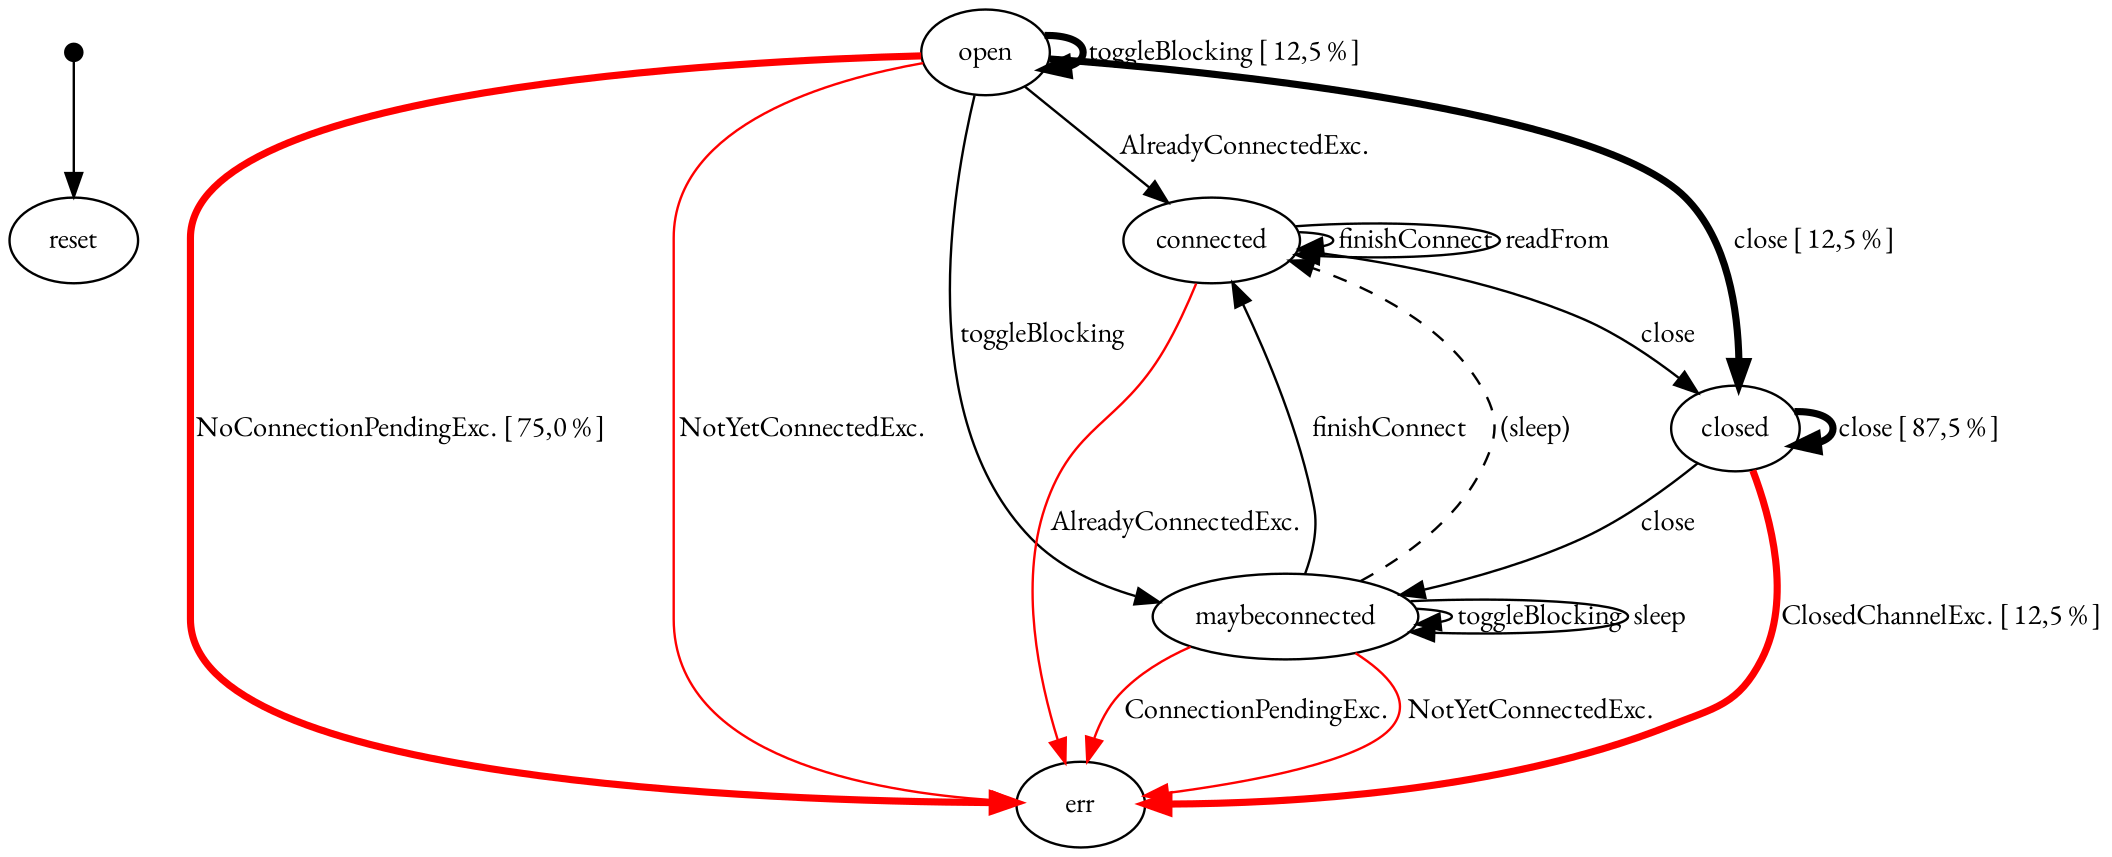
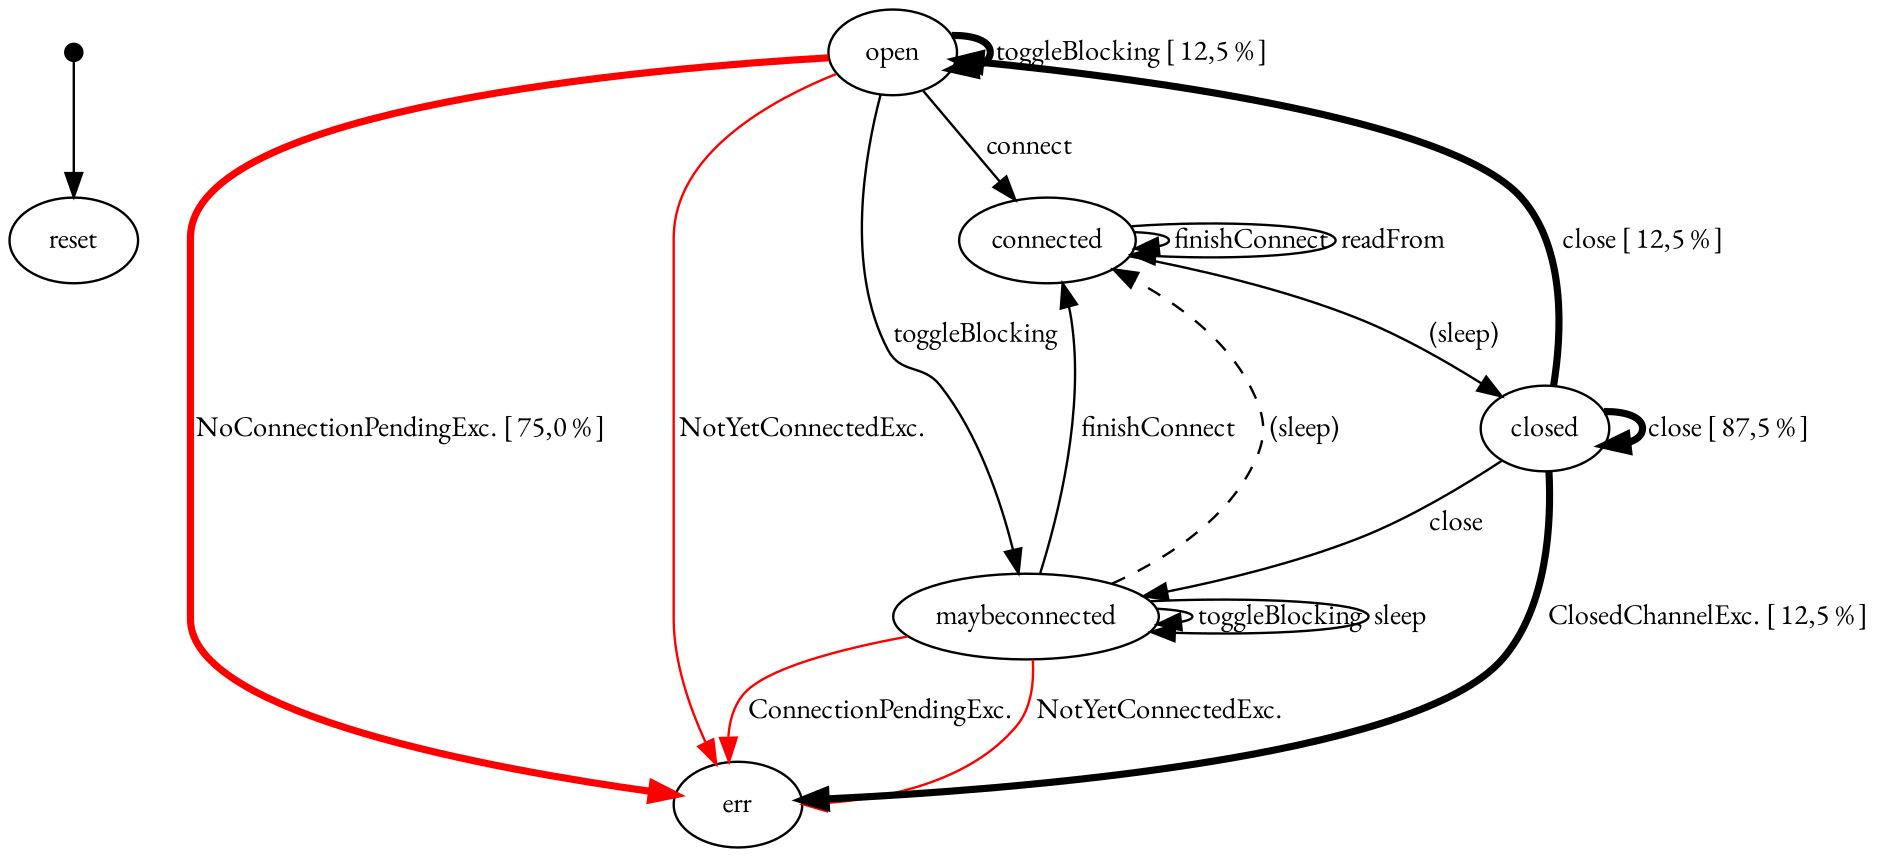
edge "open" -> "closed": reversed
edge "open" -> "connected": label " AlreadyConnectedExc. " -> " connect "
edge "connected" -> "closed": label " close " -> " (sleep) "
edge "connected" -> "err": removed, label "AlreadyConnectedExc."
edge "closed" -> "err": color red -> black
